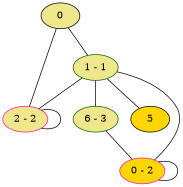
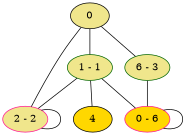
edge "1 - 1" -- "6 - 3": now "0" -- "6 - 3"
node "5": label "5" -> "4"
node "0 - 2": label "0 - 2" -> "0 - 6"
